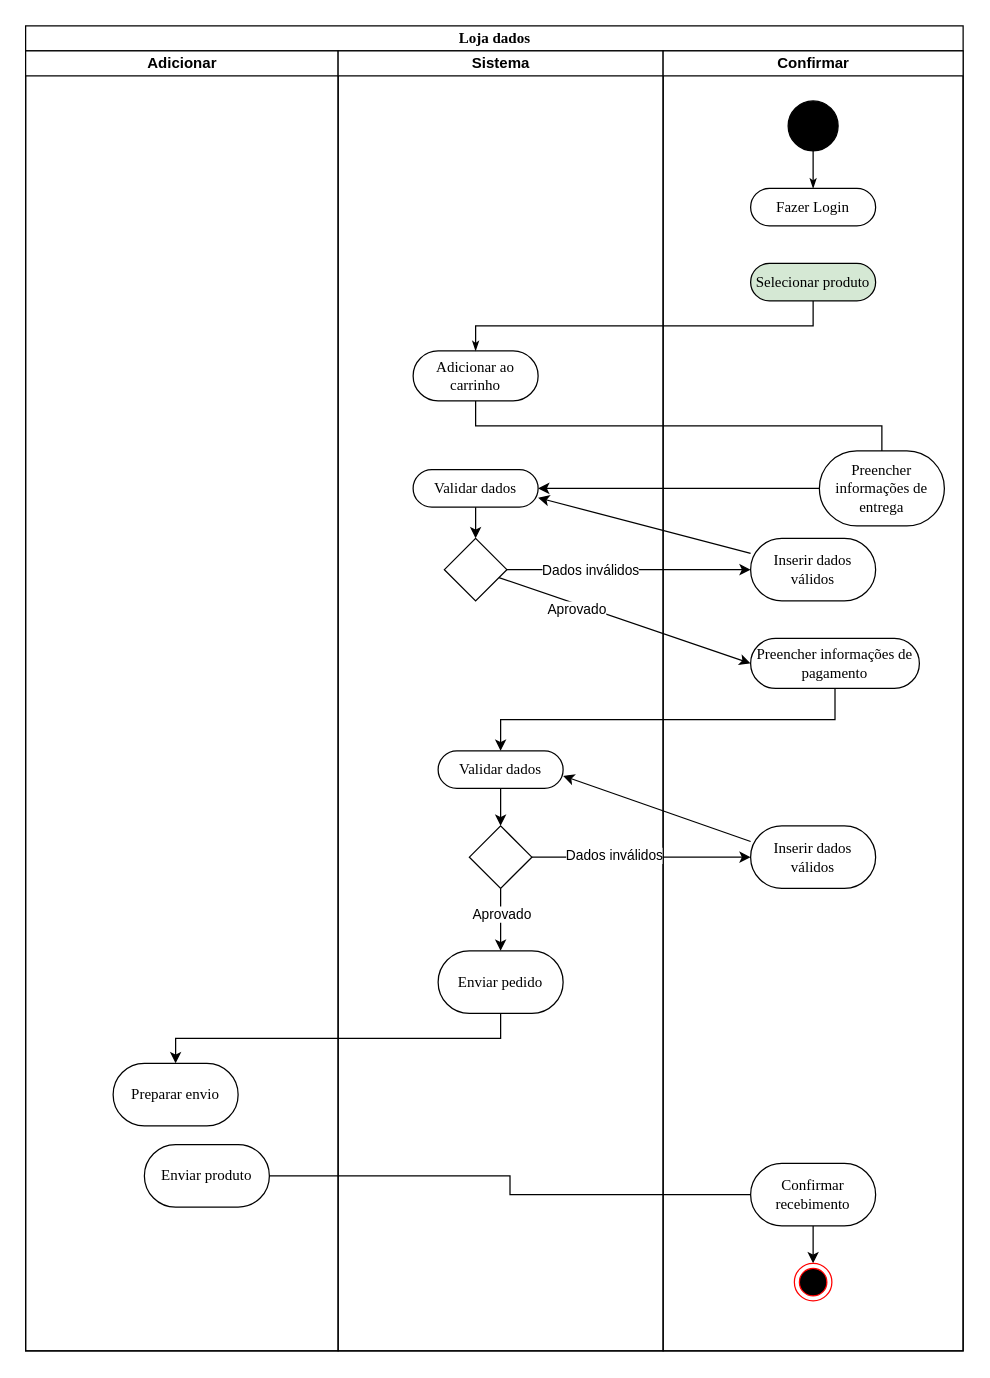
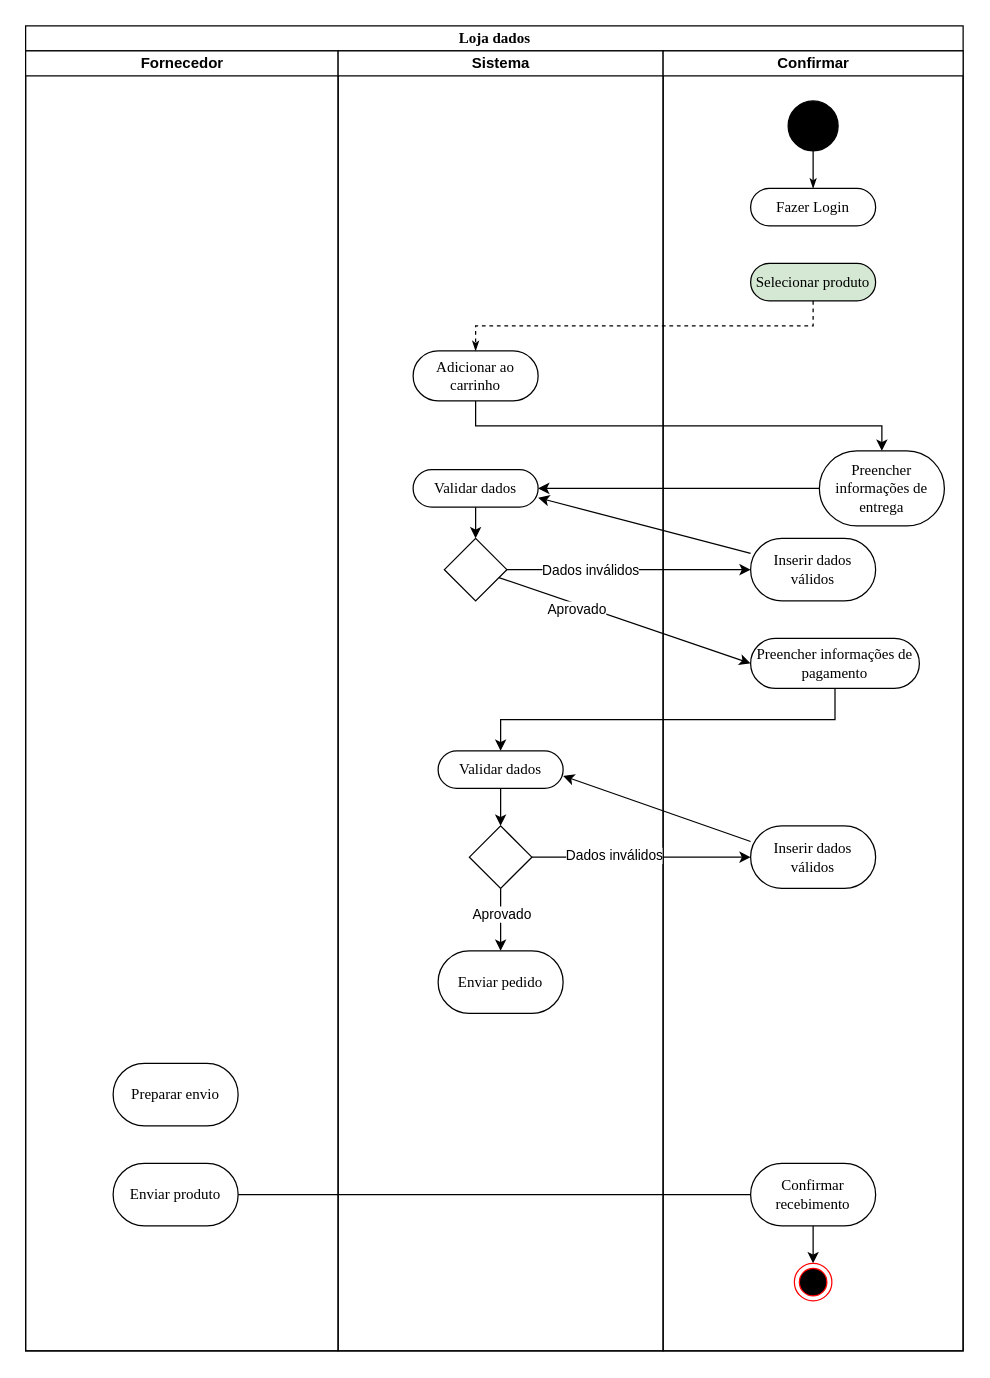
node "Adicionar": label "Adicionar" -> "Fornecedor"
edge "Selecionar produto" -> "Adicionar ao carrinho": style solid -> dashed
edge "Adicionar ao carrinho" -- "Preencher informações de entrega": arrowhead none -> classic
edge "Enviar pedido" -> "Preparar envio": removed
node "Enviar produto": moved (207, 1176) -> (176, 1194)
